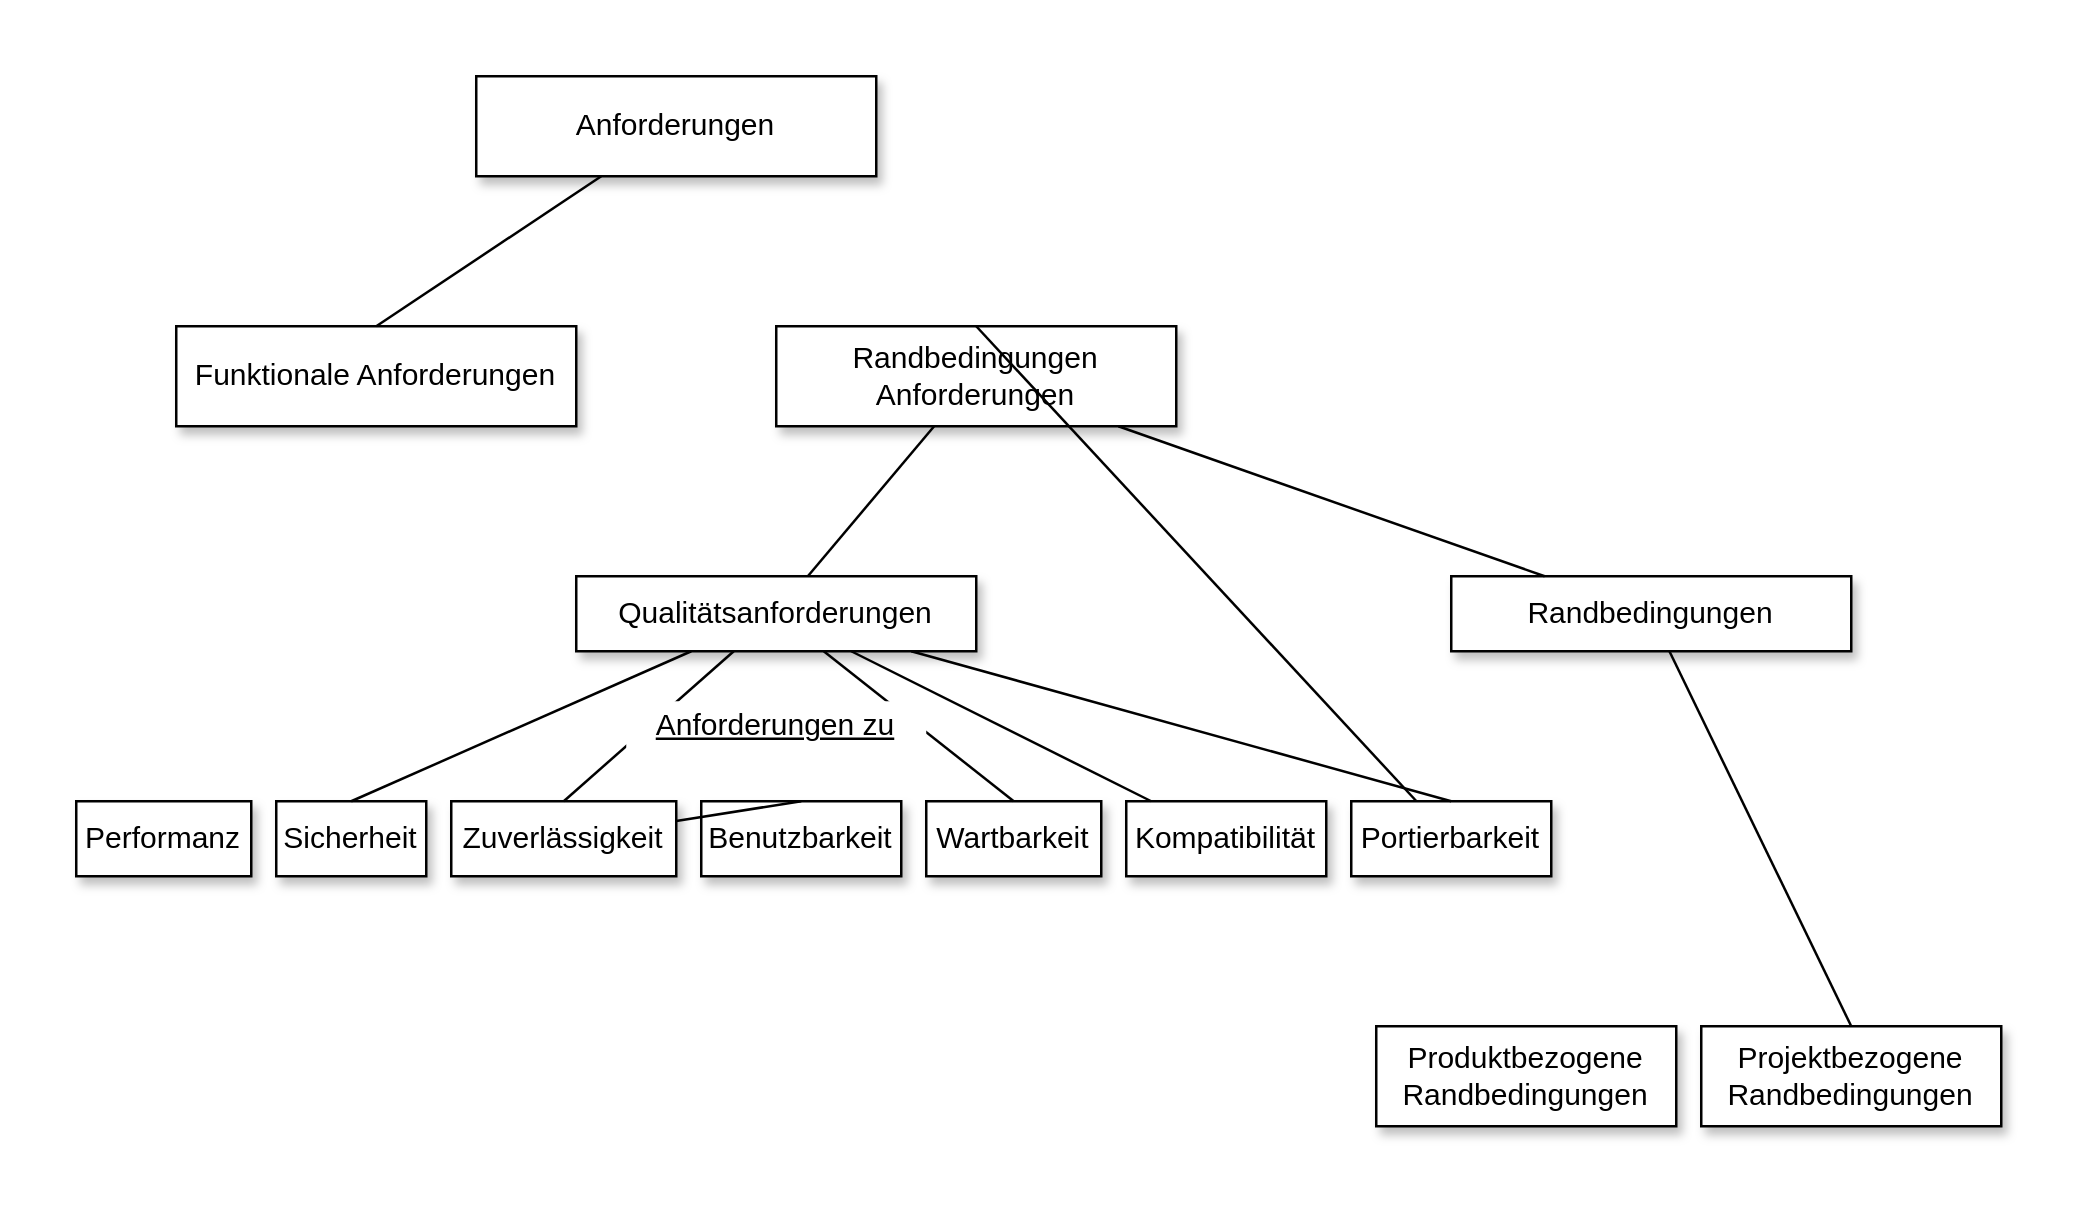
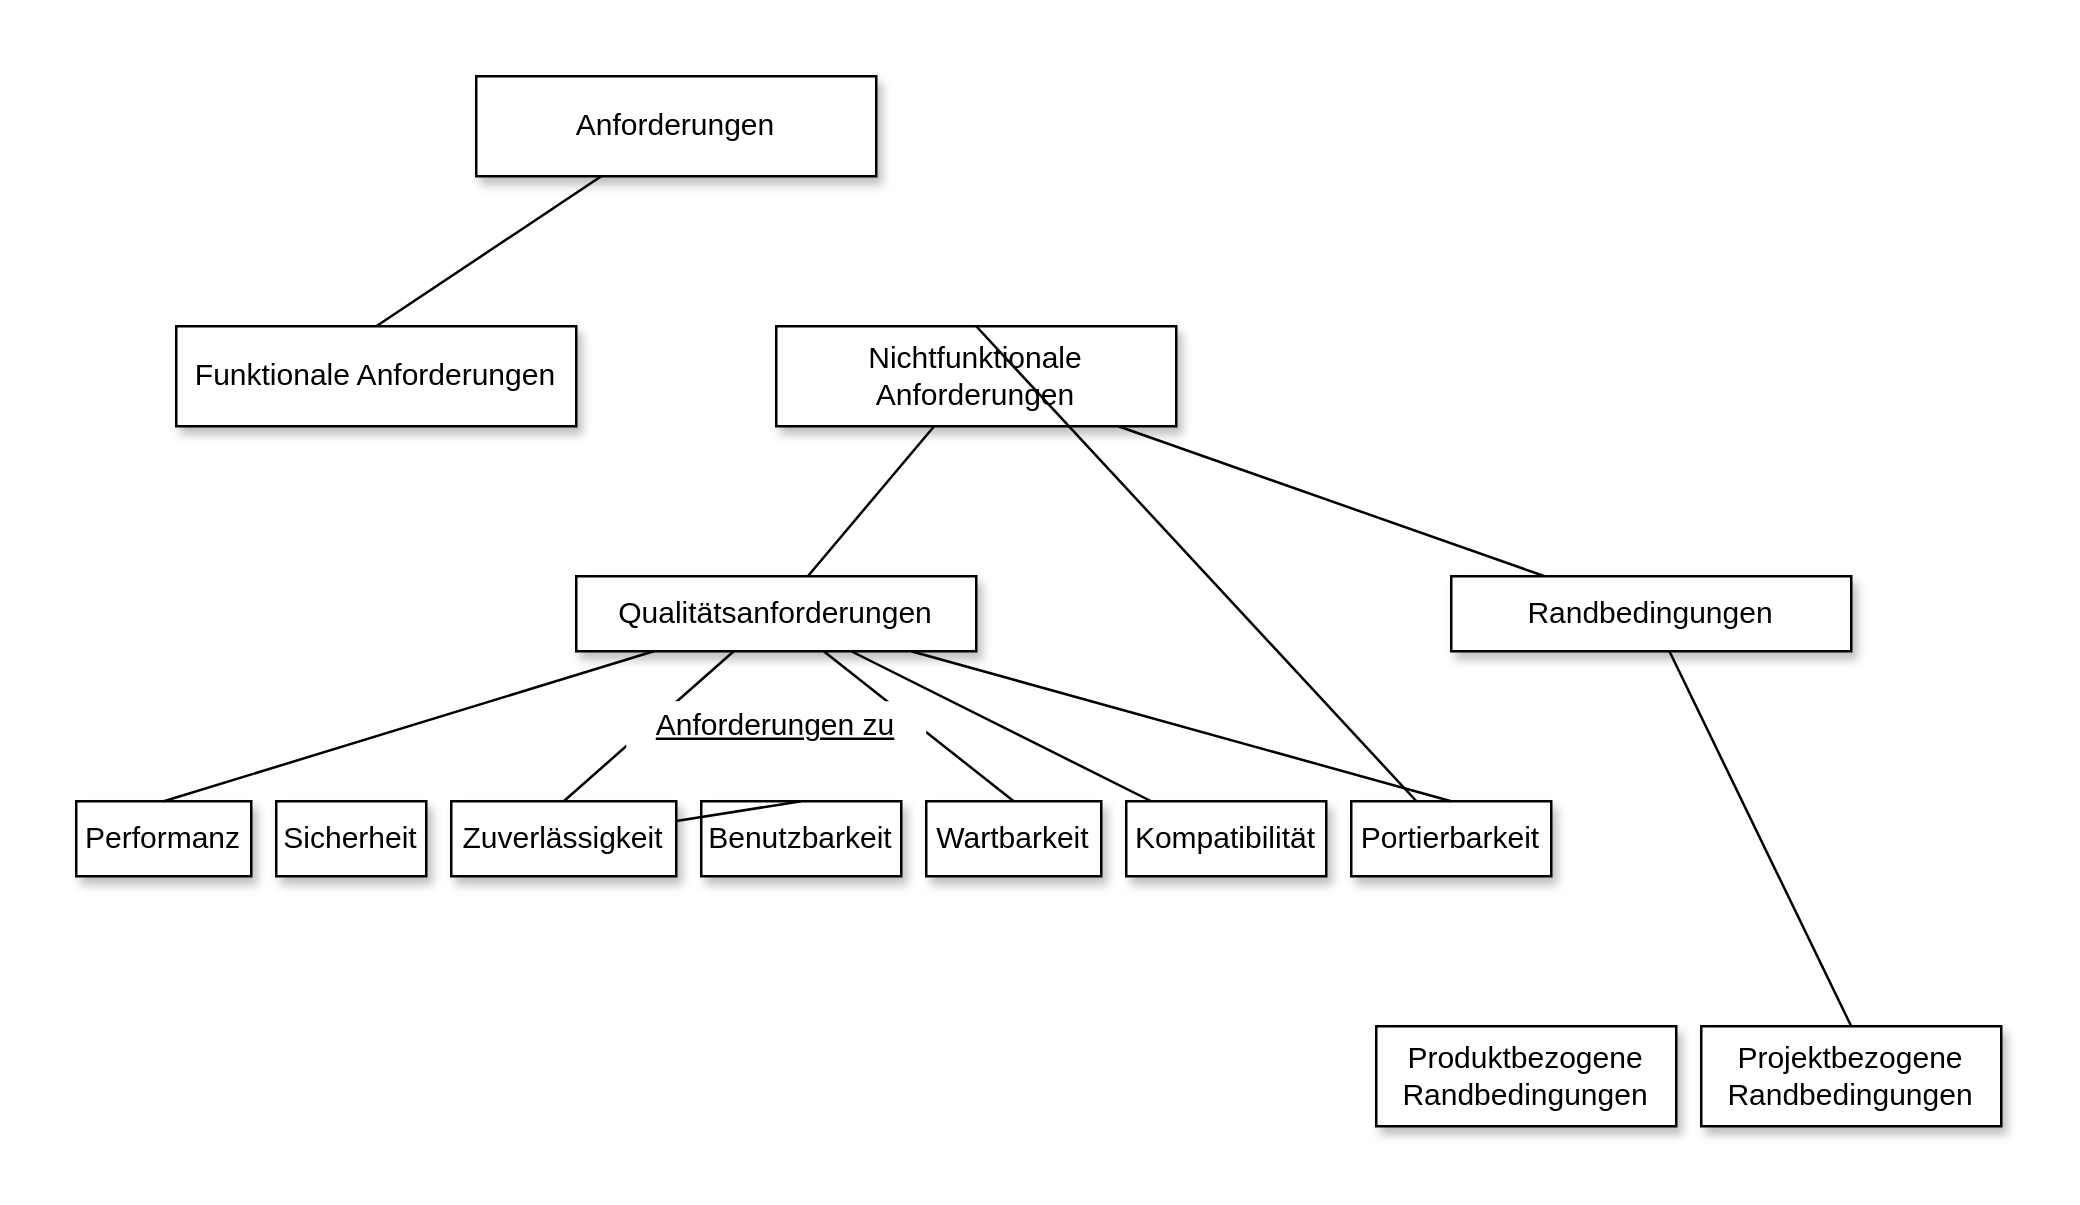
node "Randbedingungen Anforderungen": label "Randbedingungen Anforderungen" -> "Nichtfunktionale Anforderungen"
edge "Qualitätsanforderungen" -- "Sicherheit": removed
edge "Qualitätsanforderungen" -- "Performanz": added
